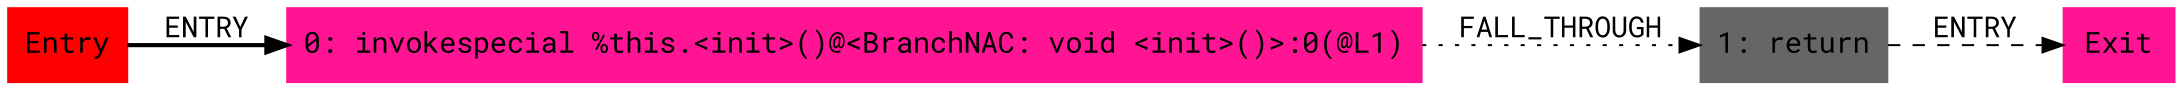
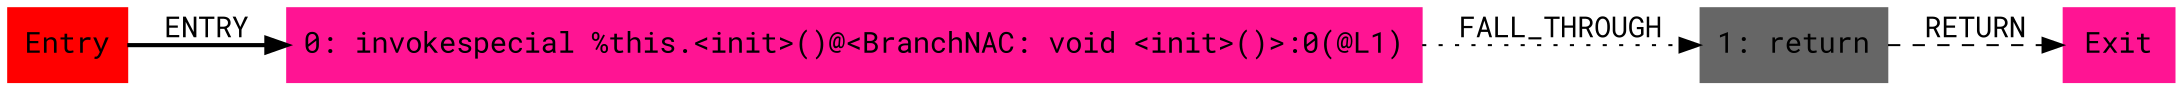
edge "1: return" -> "Exit": label "ENTRY" -> "RETURN"
